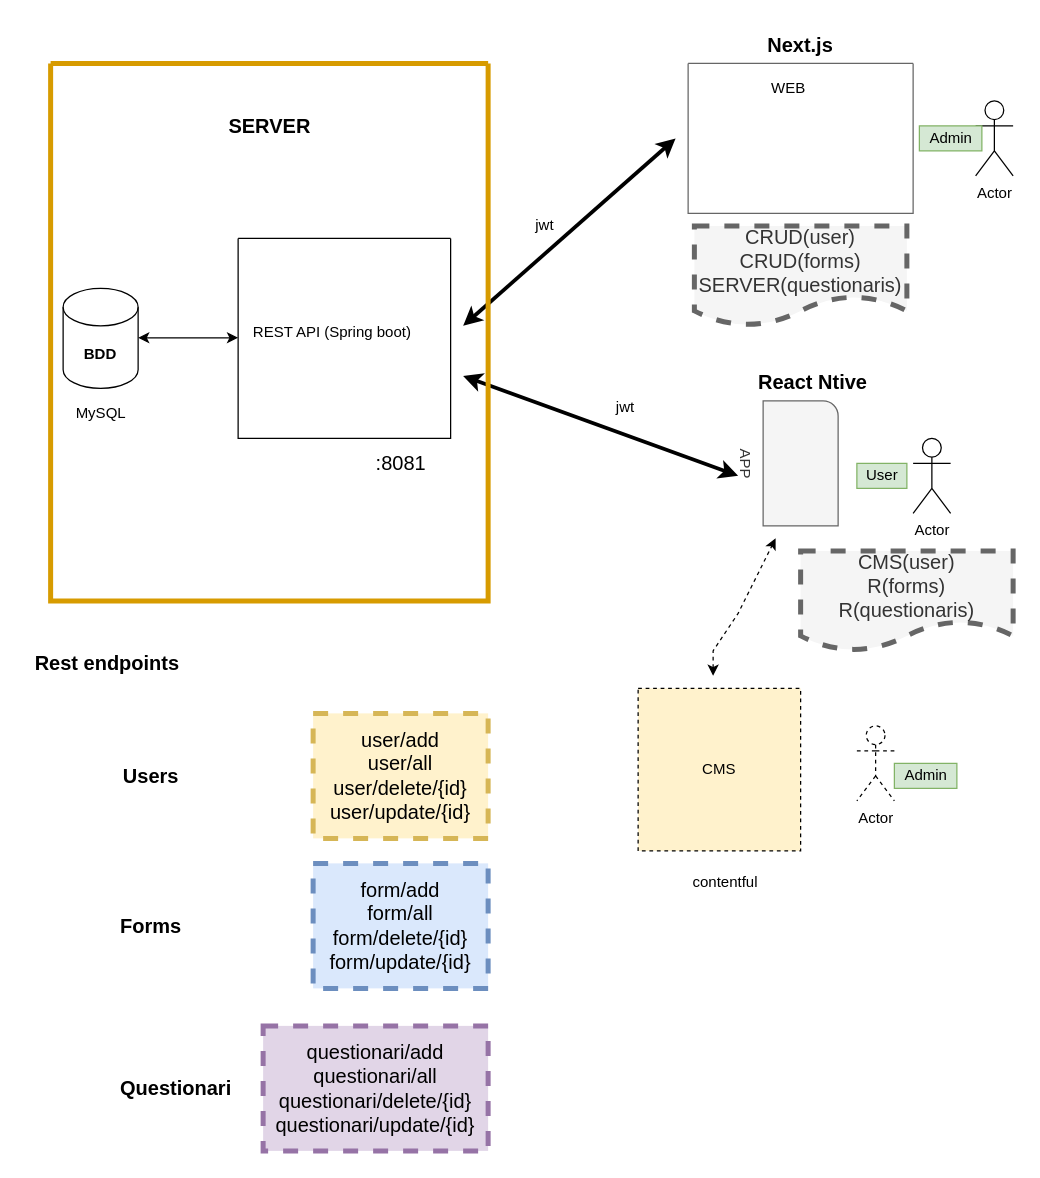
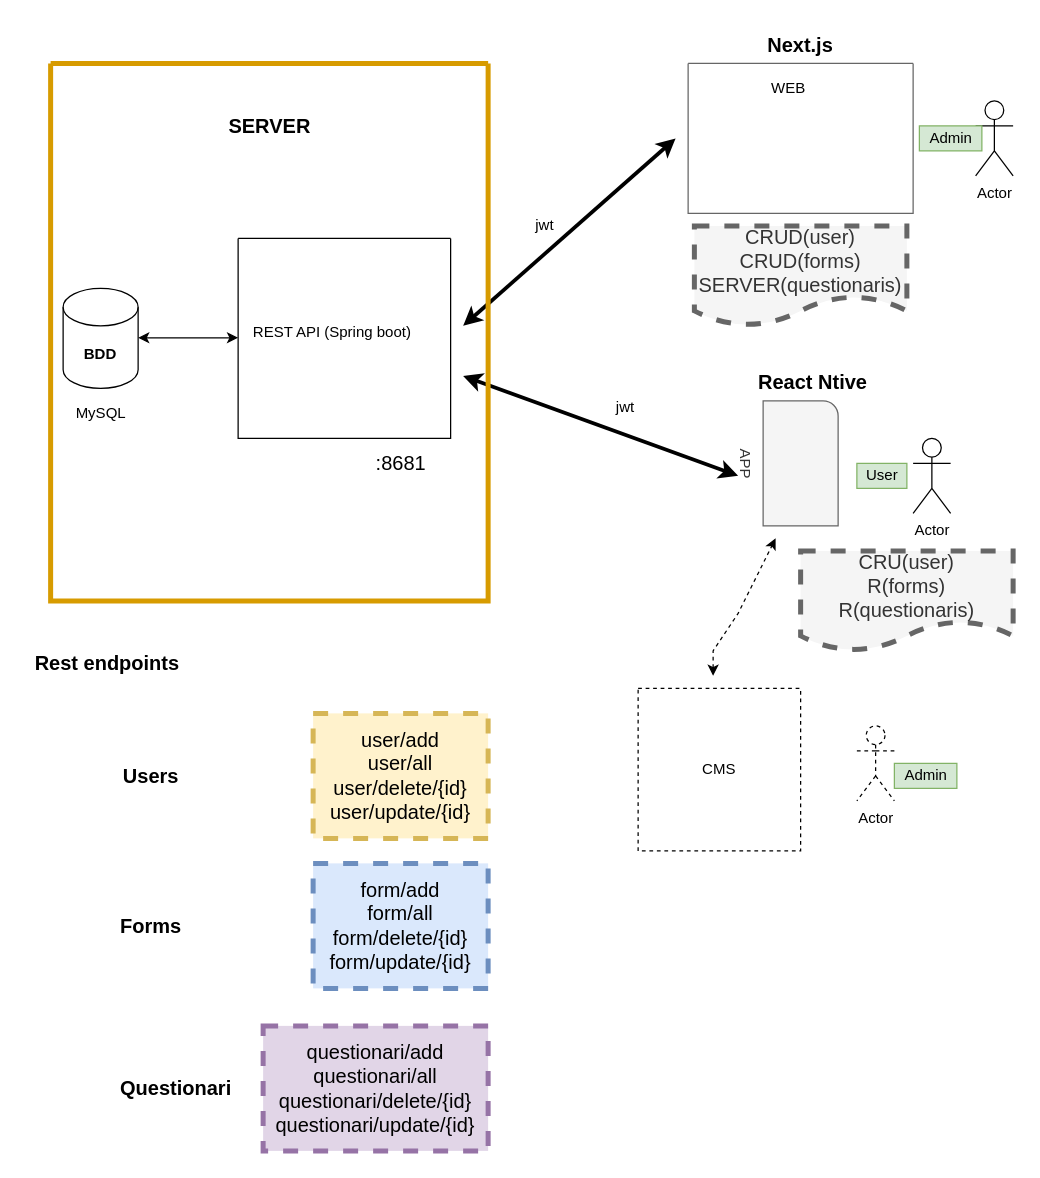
node ":8081": label ":8081" -> ":8681"
node "CMS(user) R(forms) R(questionaris)": label "CMS(user) R(forms) R(questionaris)" -> "CRU(user) R(forms) R(questionaris)"
node "CMS": fillcolor #fff2cc -> #ffffff
node "contentful": removed
